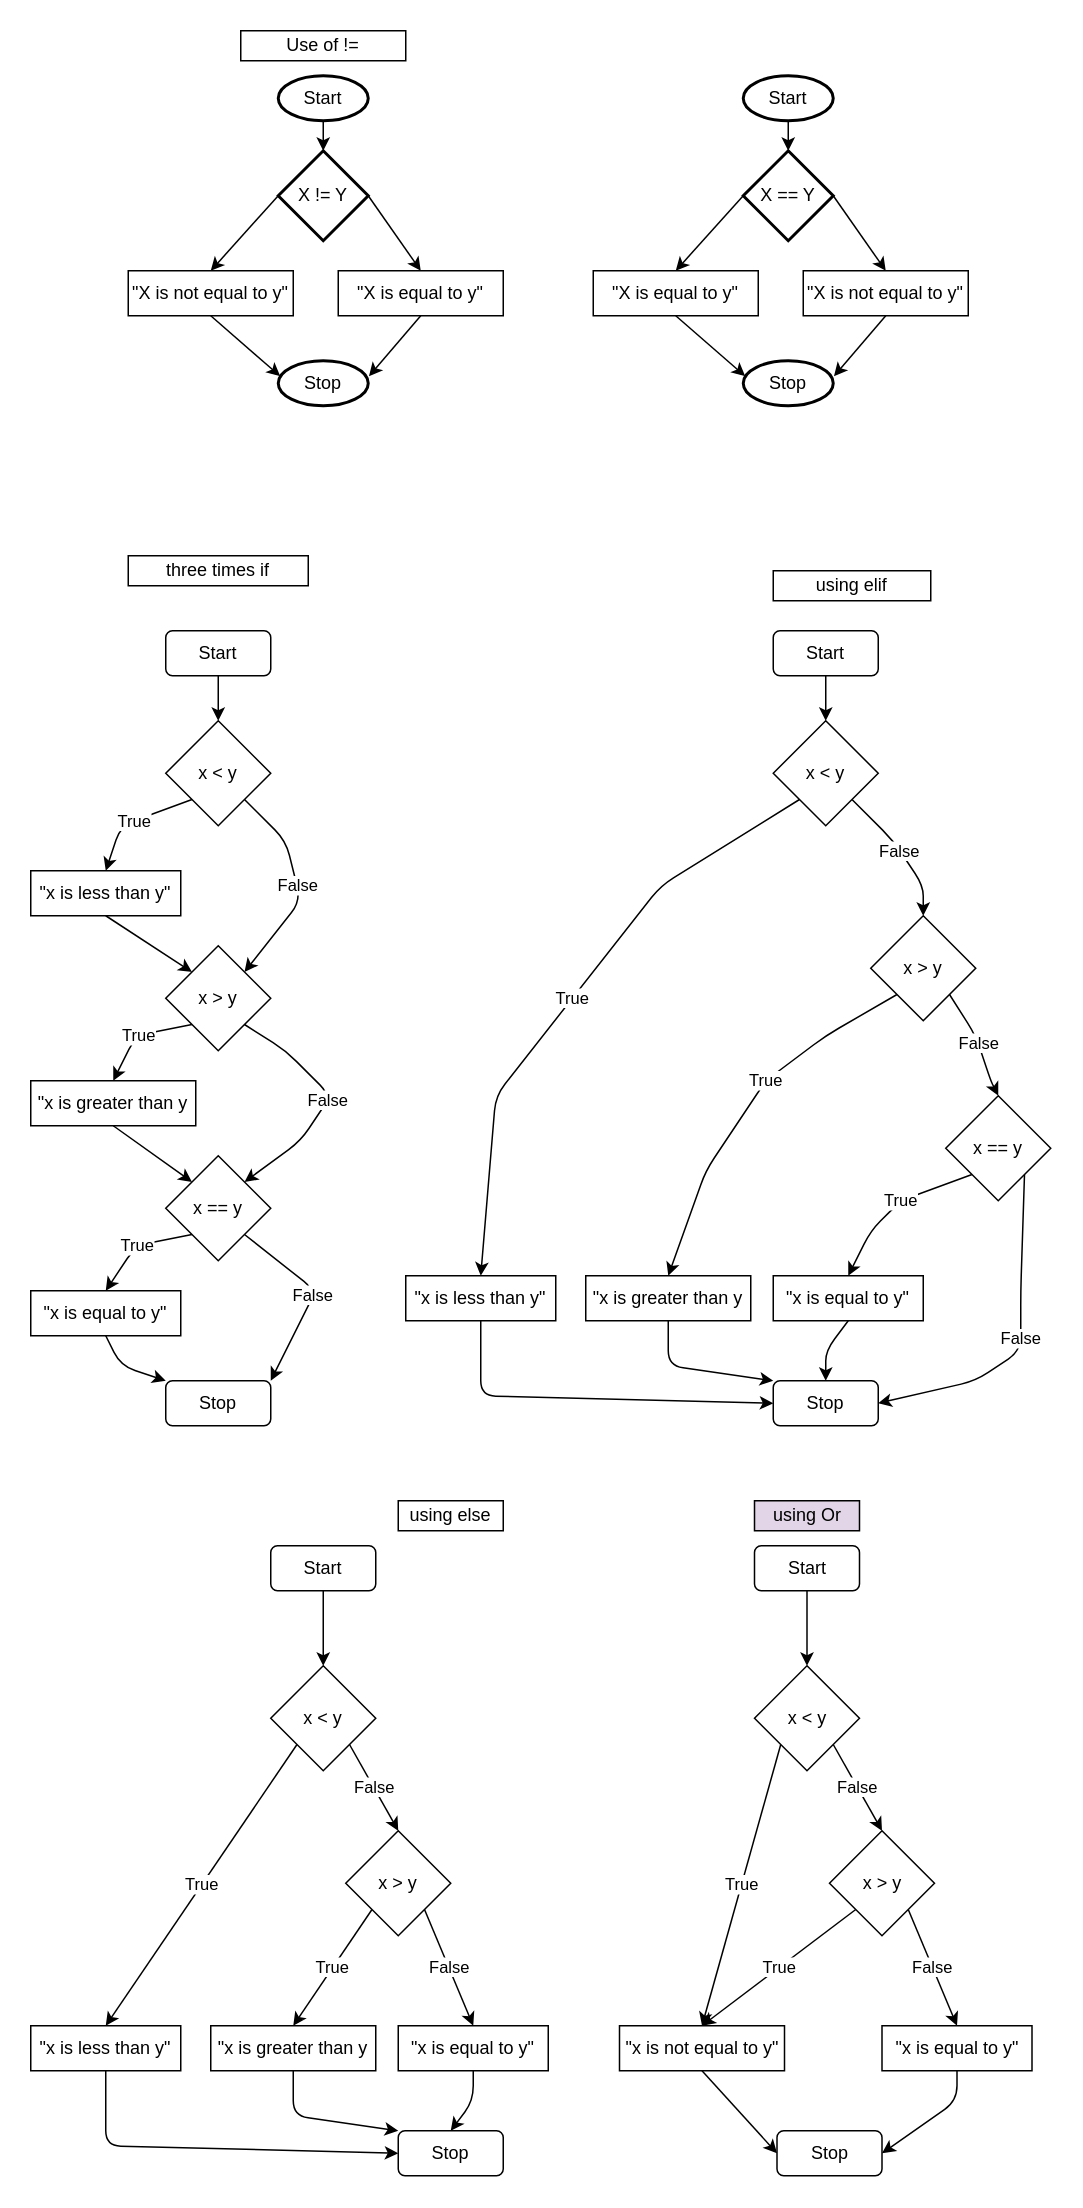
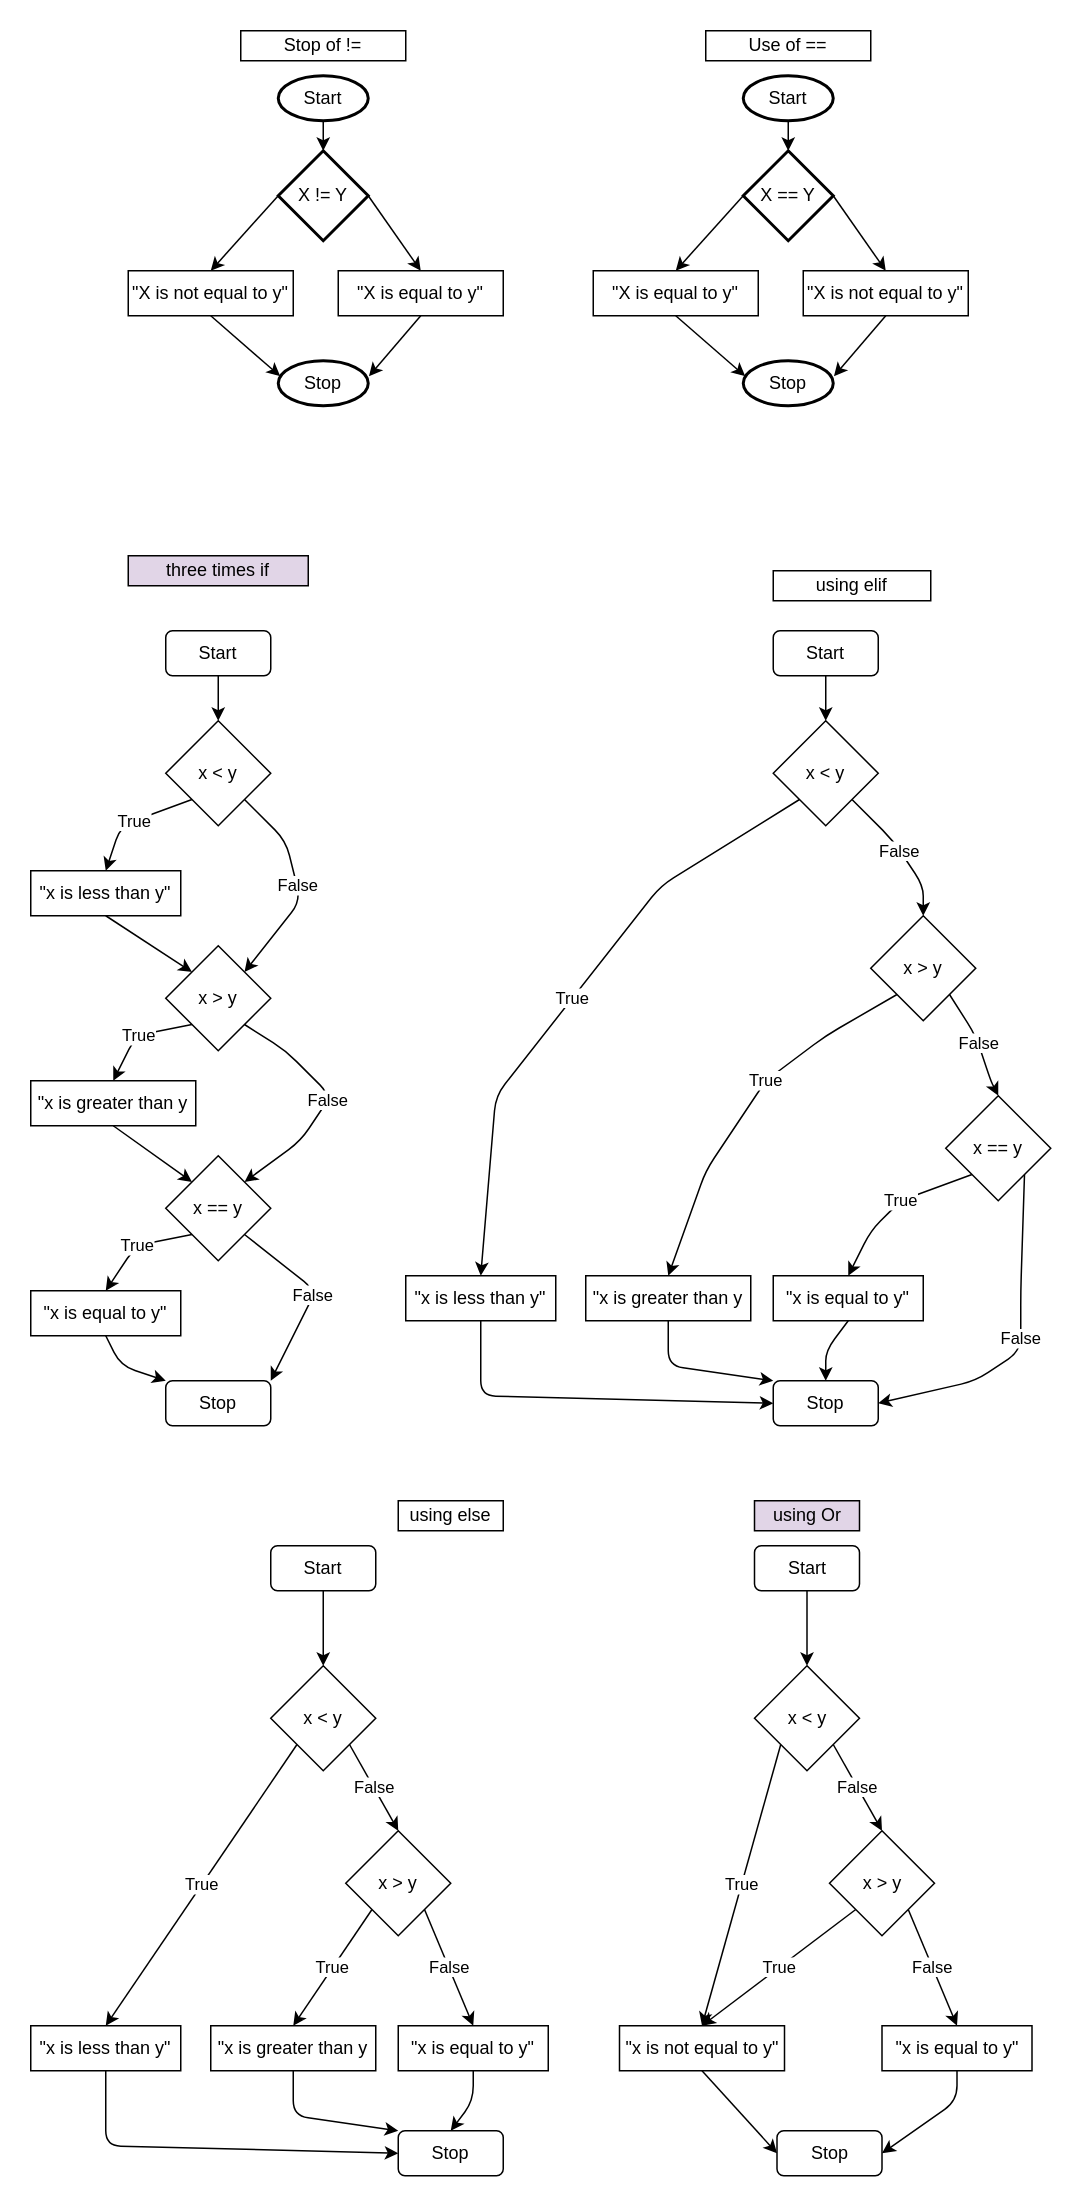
node "Use of !=": label "Use of !=" -> "Stop of !="
node "Use of ==": added
node "three times if": fillcolor #ffffff -> #e1d5e7
